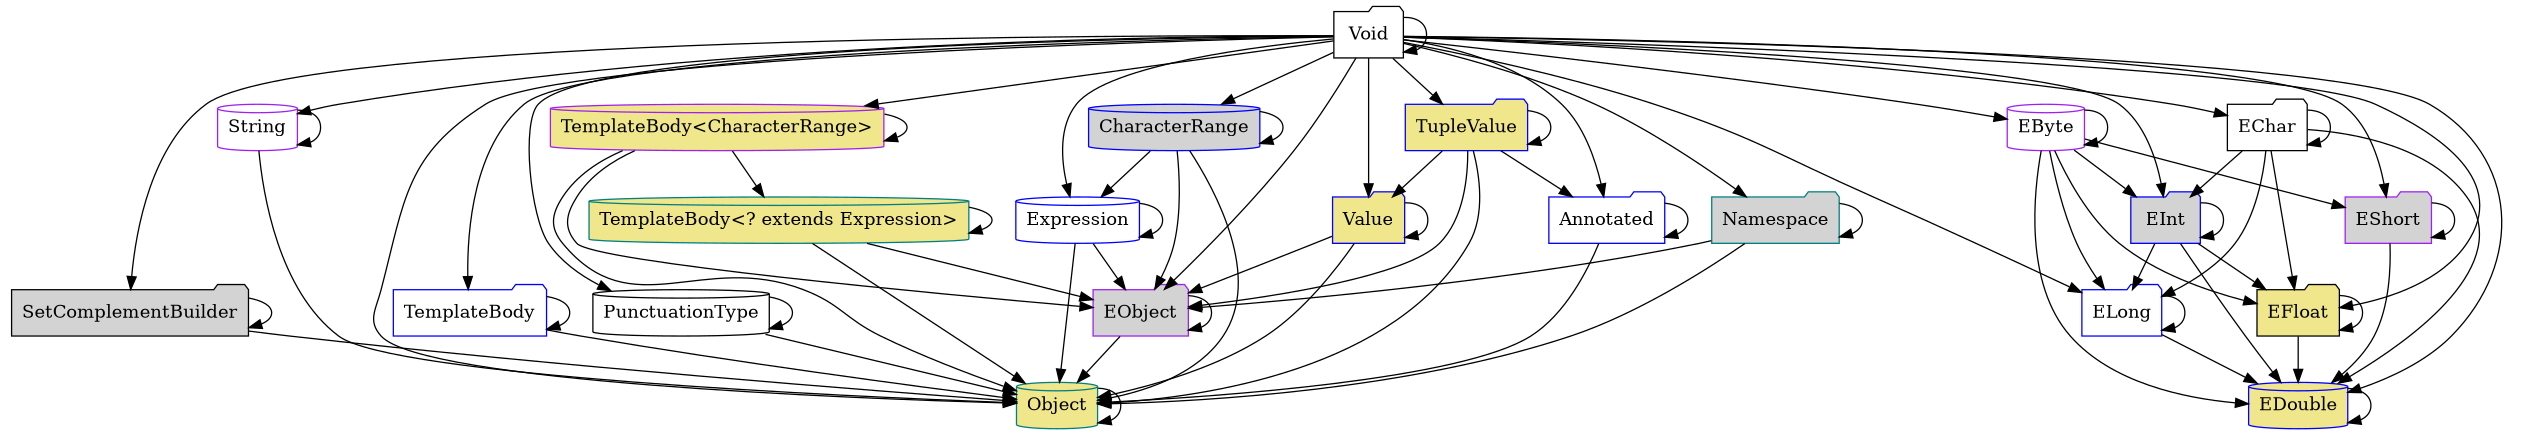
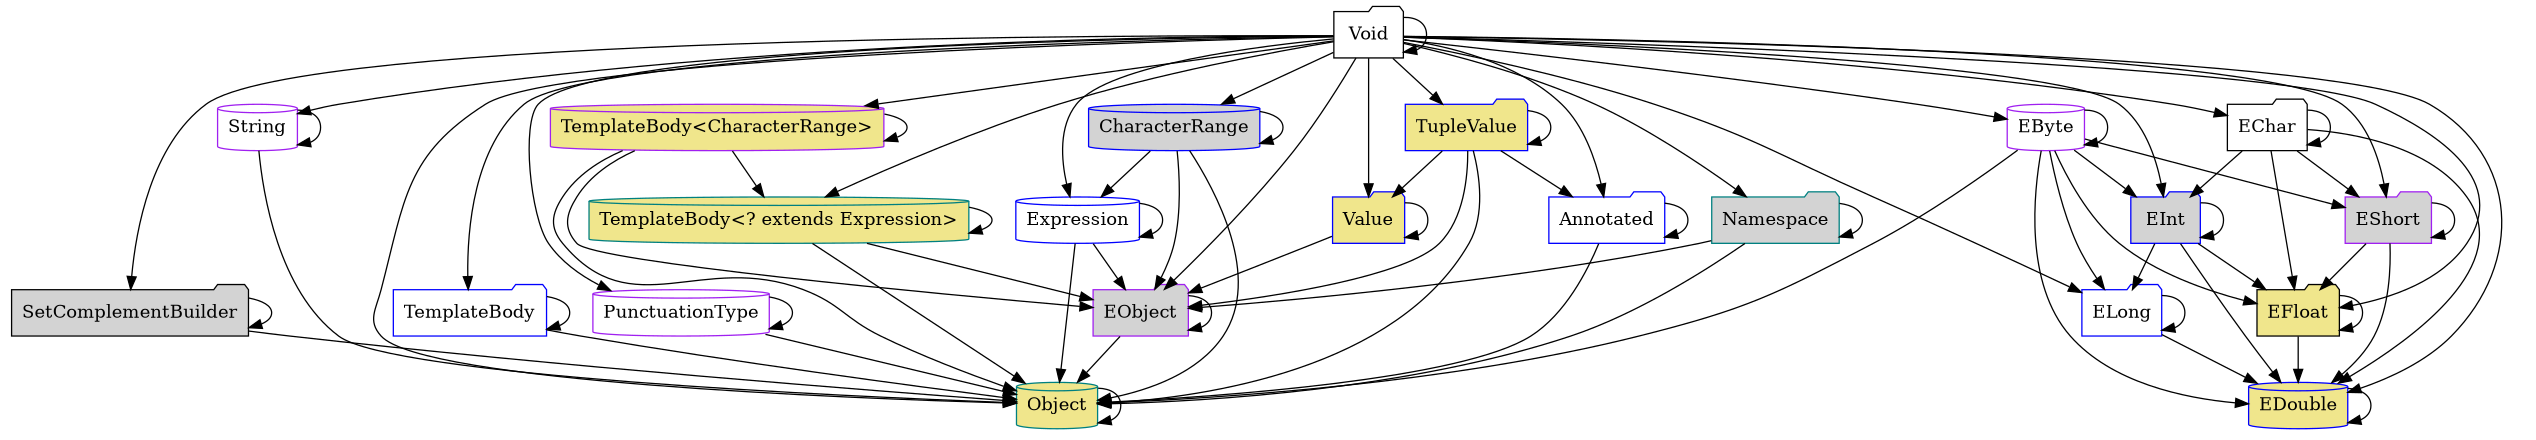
edge "Void" -> "TemplateBody<? extends Expression>": added
edge "EChar" -> "ELong": now "EChar" -> "EShort"
edge "EShort" -> "EFloat": added
node "PunctuationType": color black -> purple
edge "Value" -> "Object": now "EByte" -> "Object"
